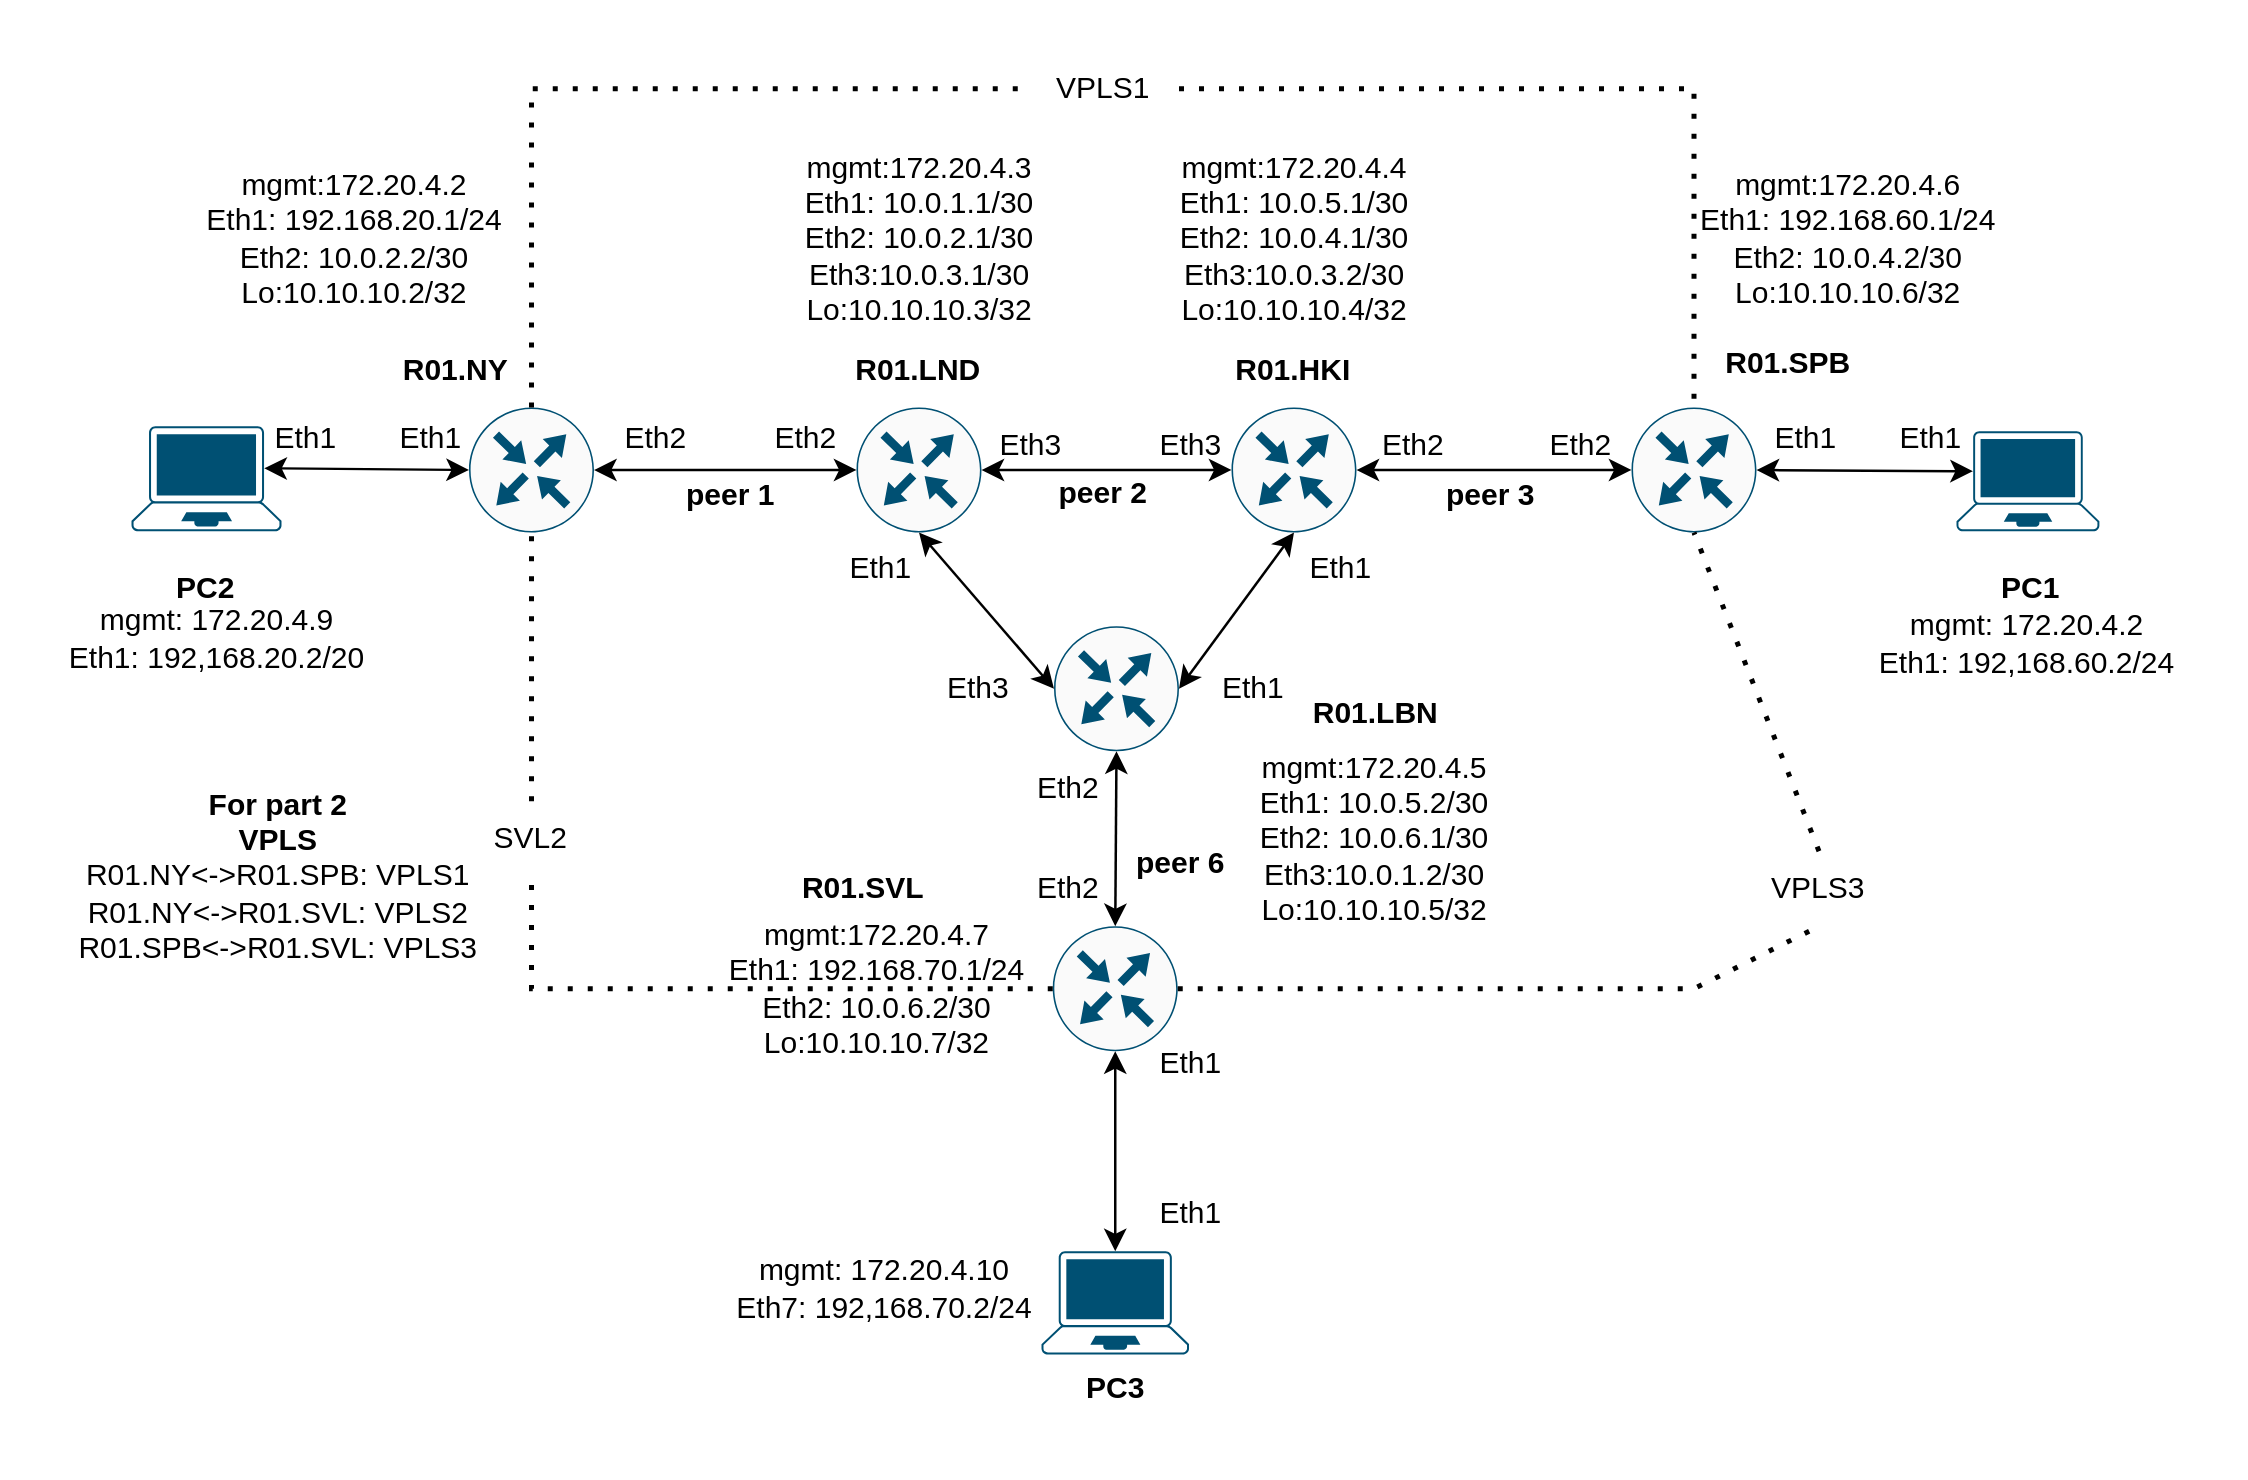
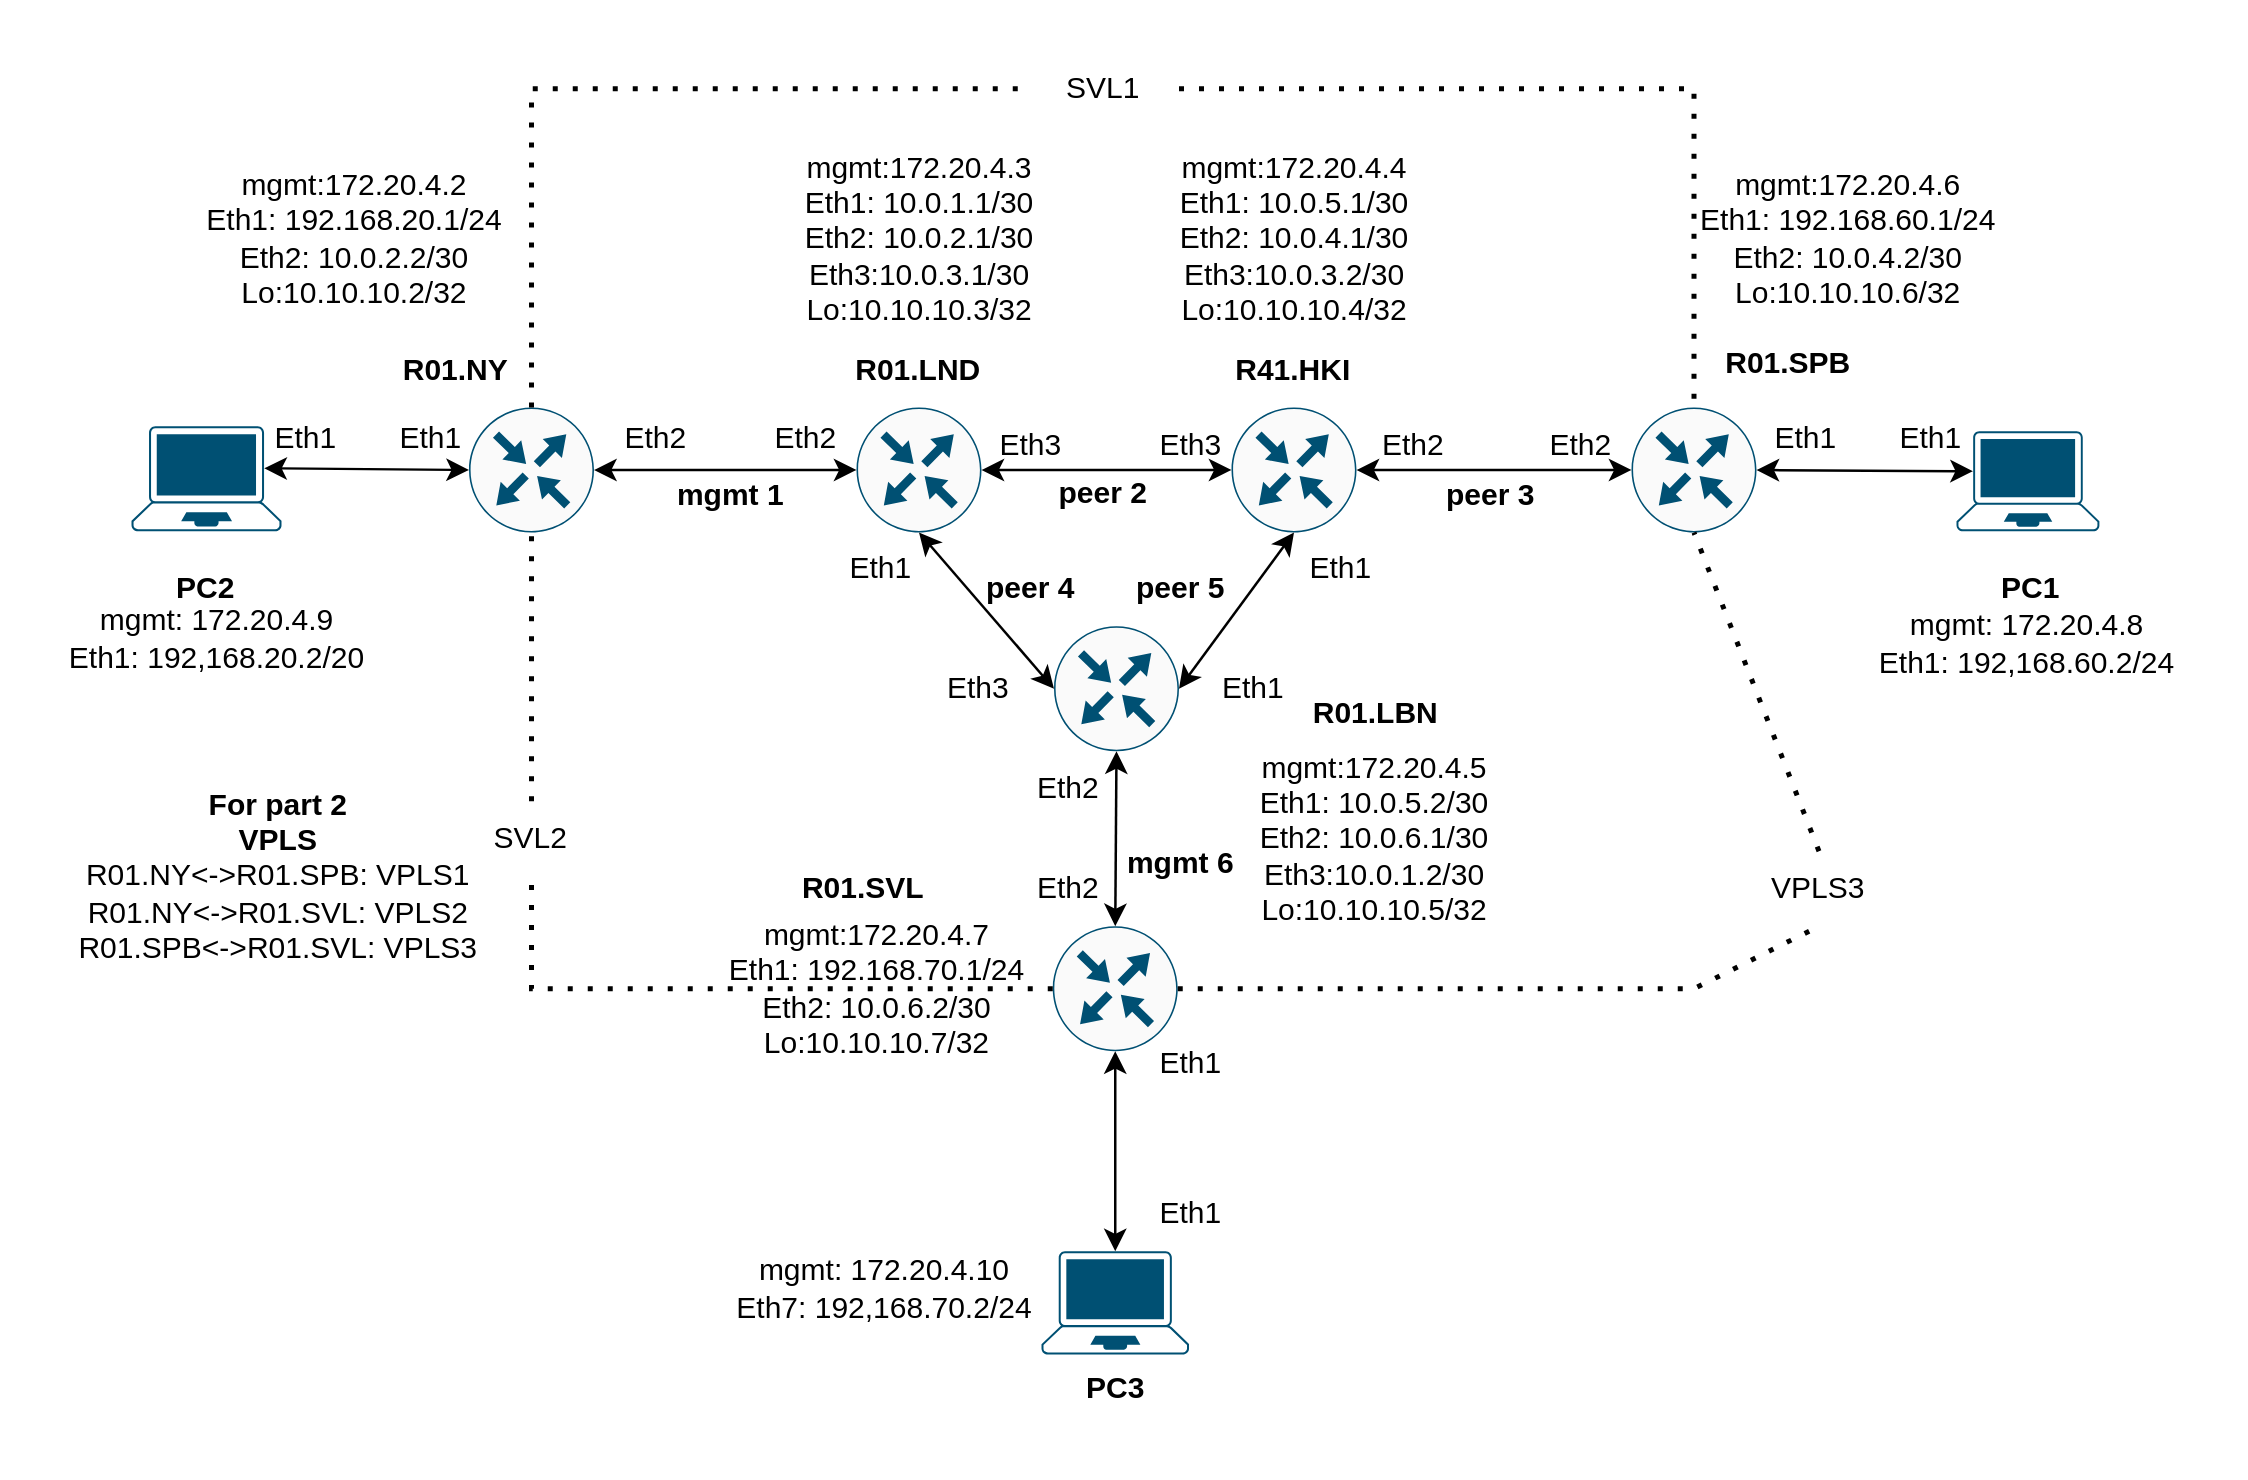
node "VPLS1": label "VPLS1" -> "SVL1"
node "R01.HKI": label "R01.HKI" -> "R41.HKI"
node "peer 1": label "peer 1" -> "mgmt 1"
node "peer 4": added
node "peer 5": added
node "mgmt: 172.20.4.2 Eth1: 192,168.60.2/24": label "mgmt: 172.20.4.2 Eth1: 192,168.60.2/24" -> "mgmt: 172.20.4.8 Eth1: 192,168.60.2/24"
node "peer 6": label "peer 6" -> "mgmt 6"
